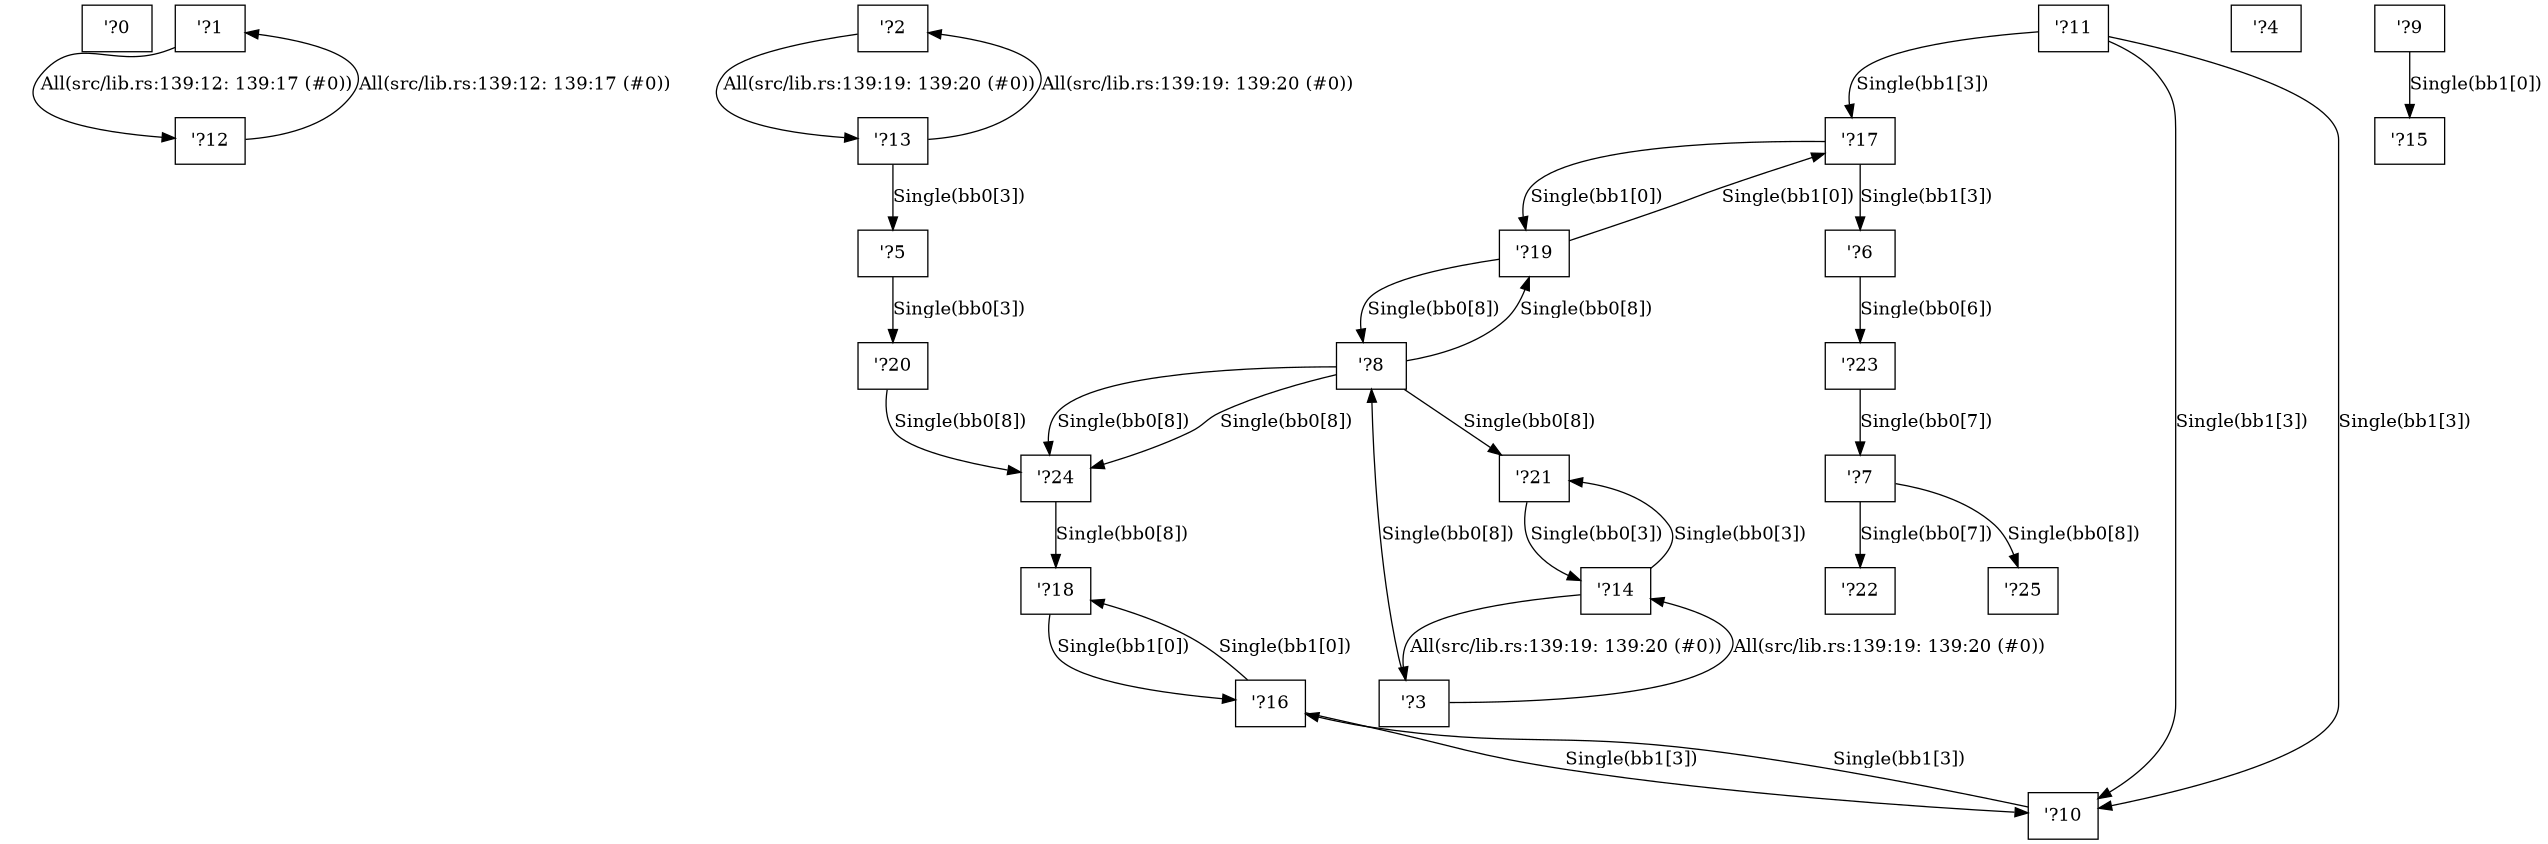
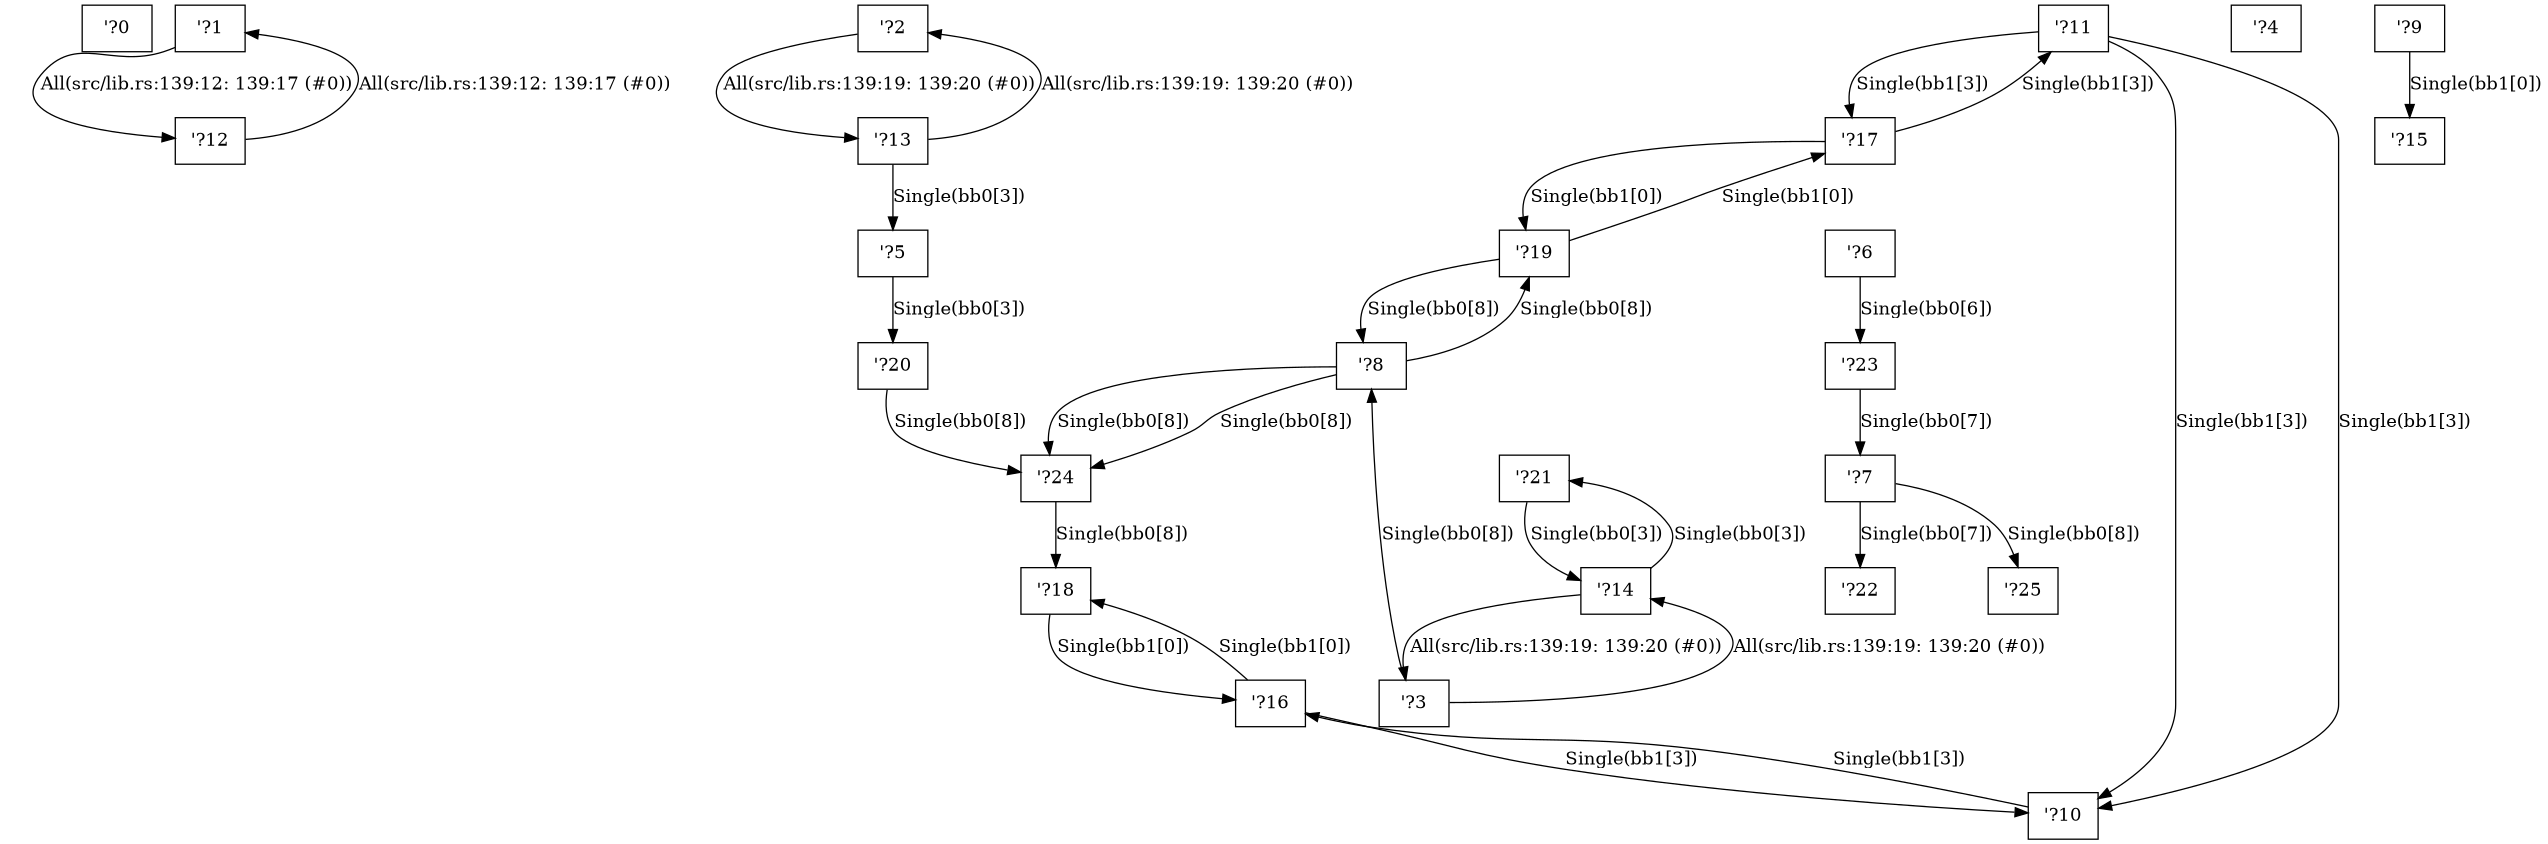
edge "'?17" -> "'?6": now "'?17" -> "'?11"
edge "'?8" -> "'?21": removed, label "Single(bb0[8])"
